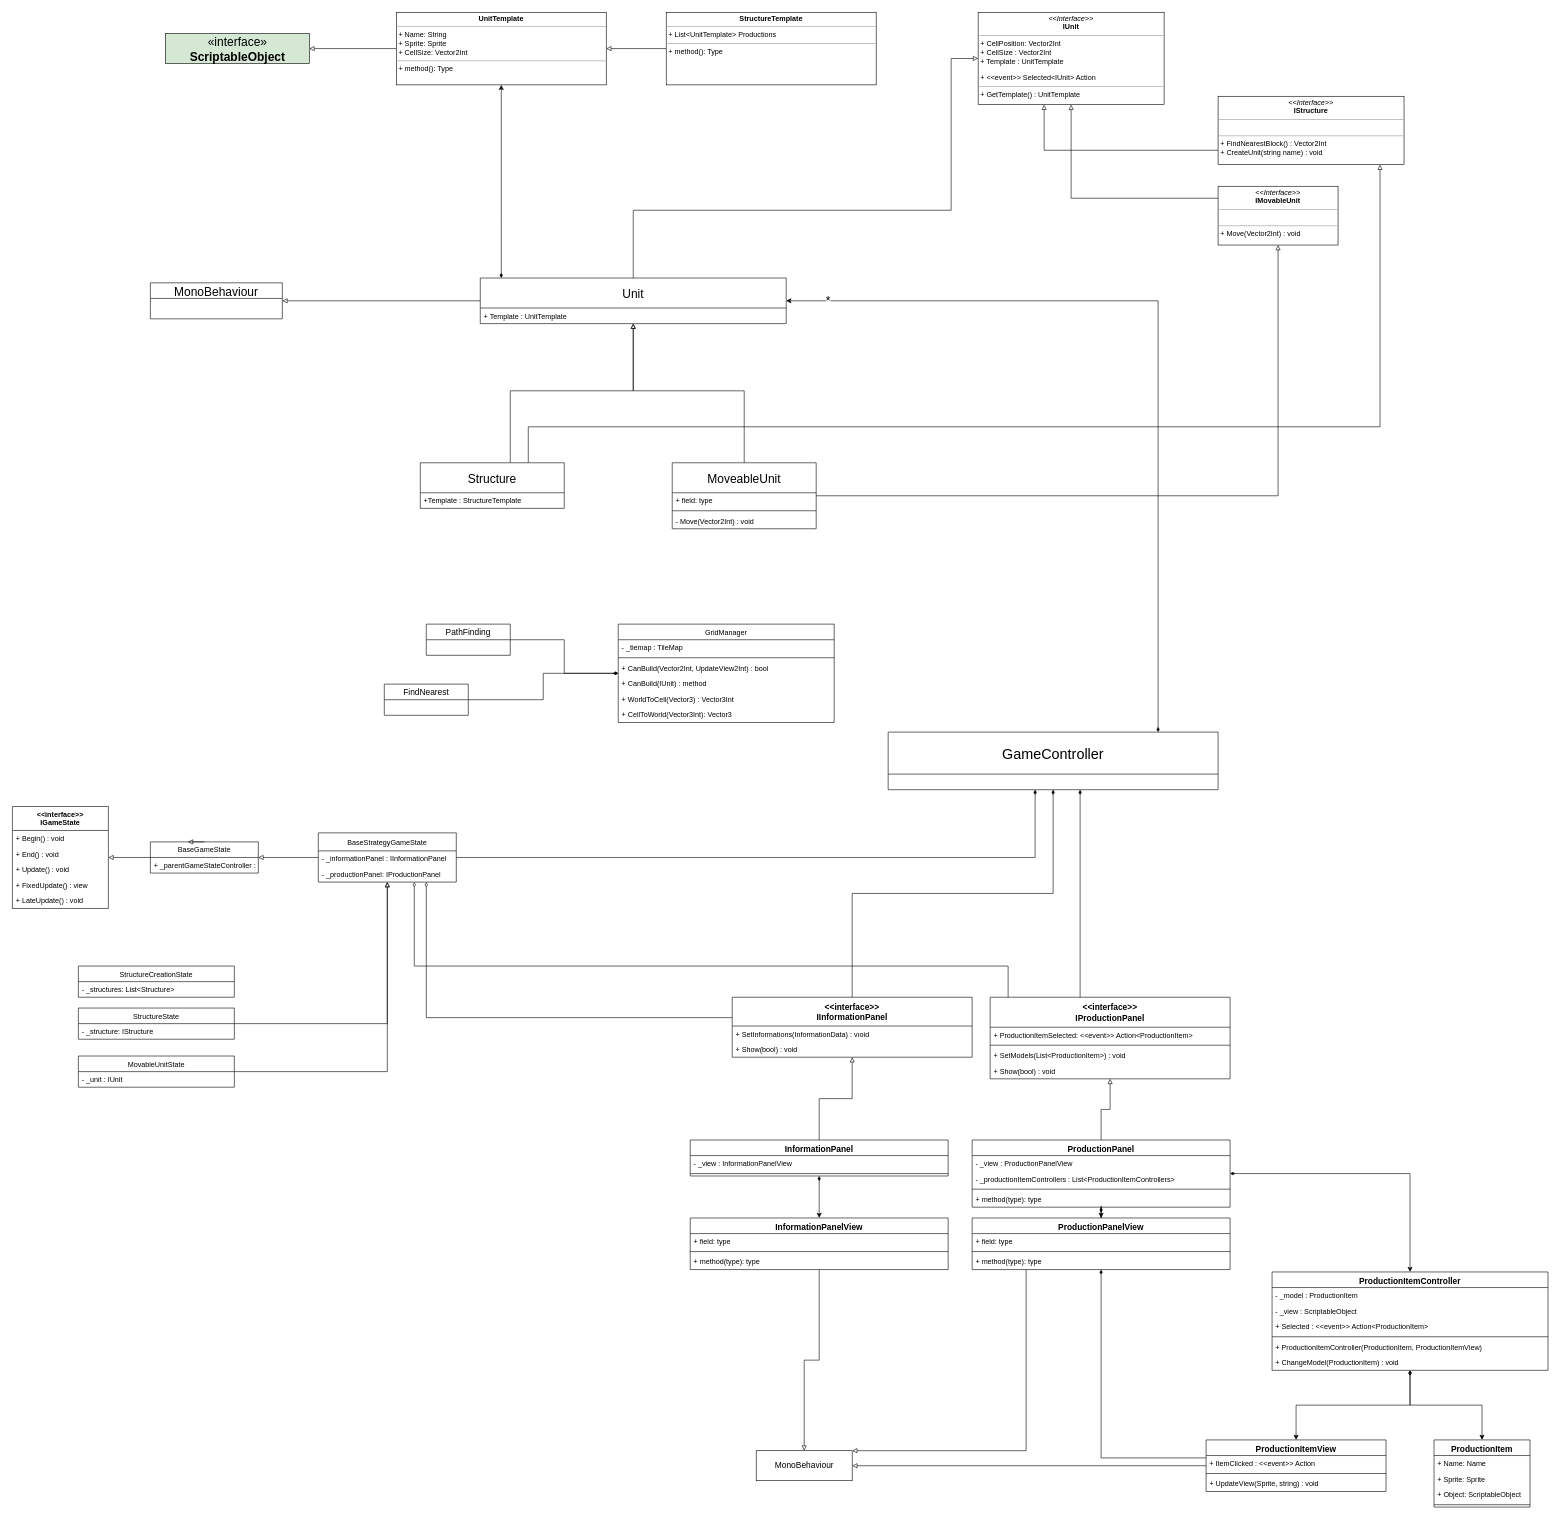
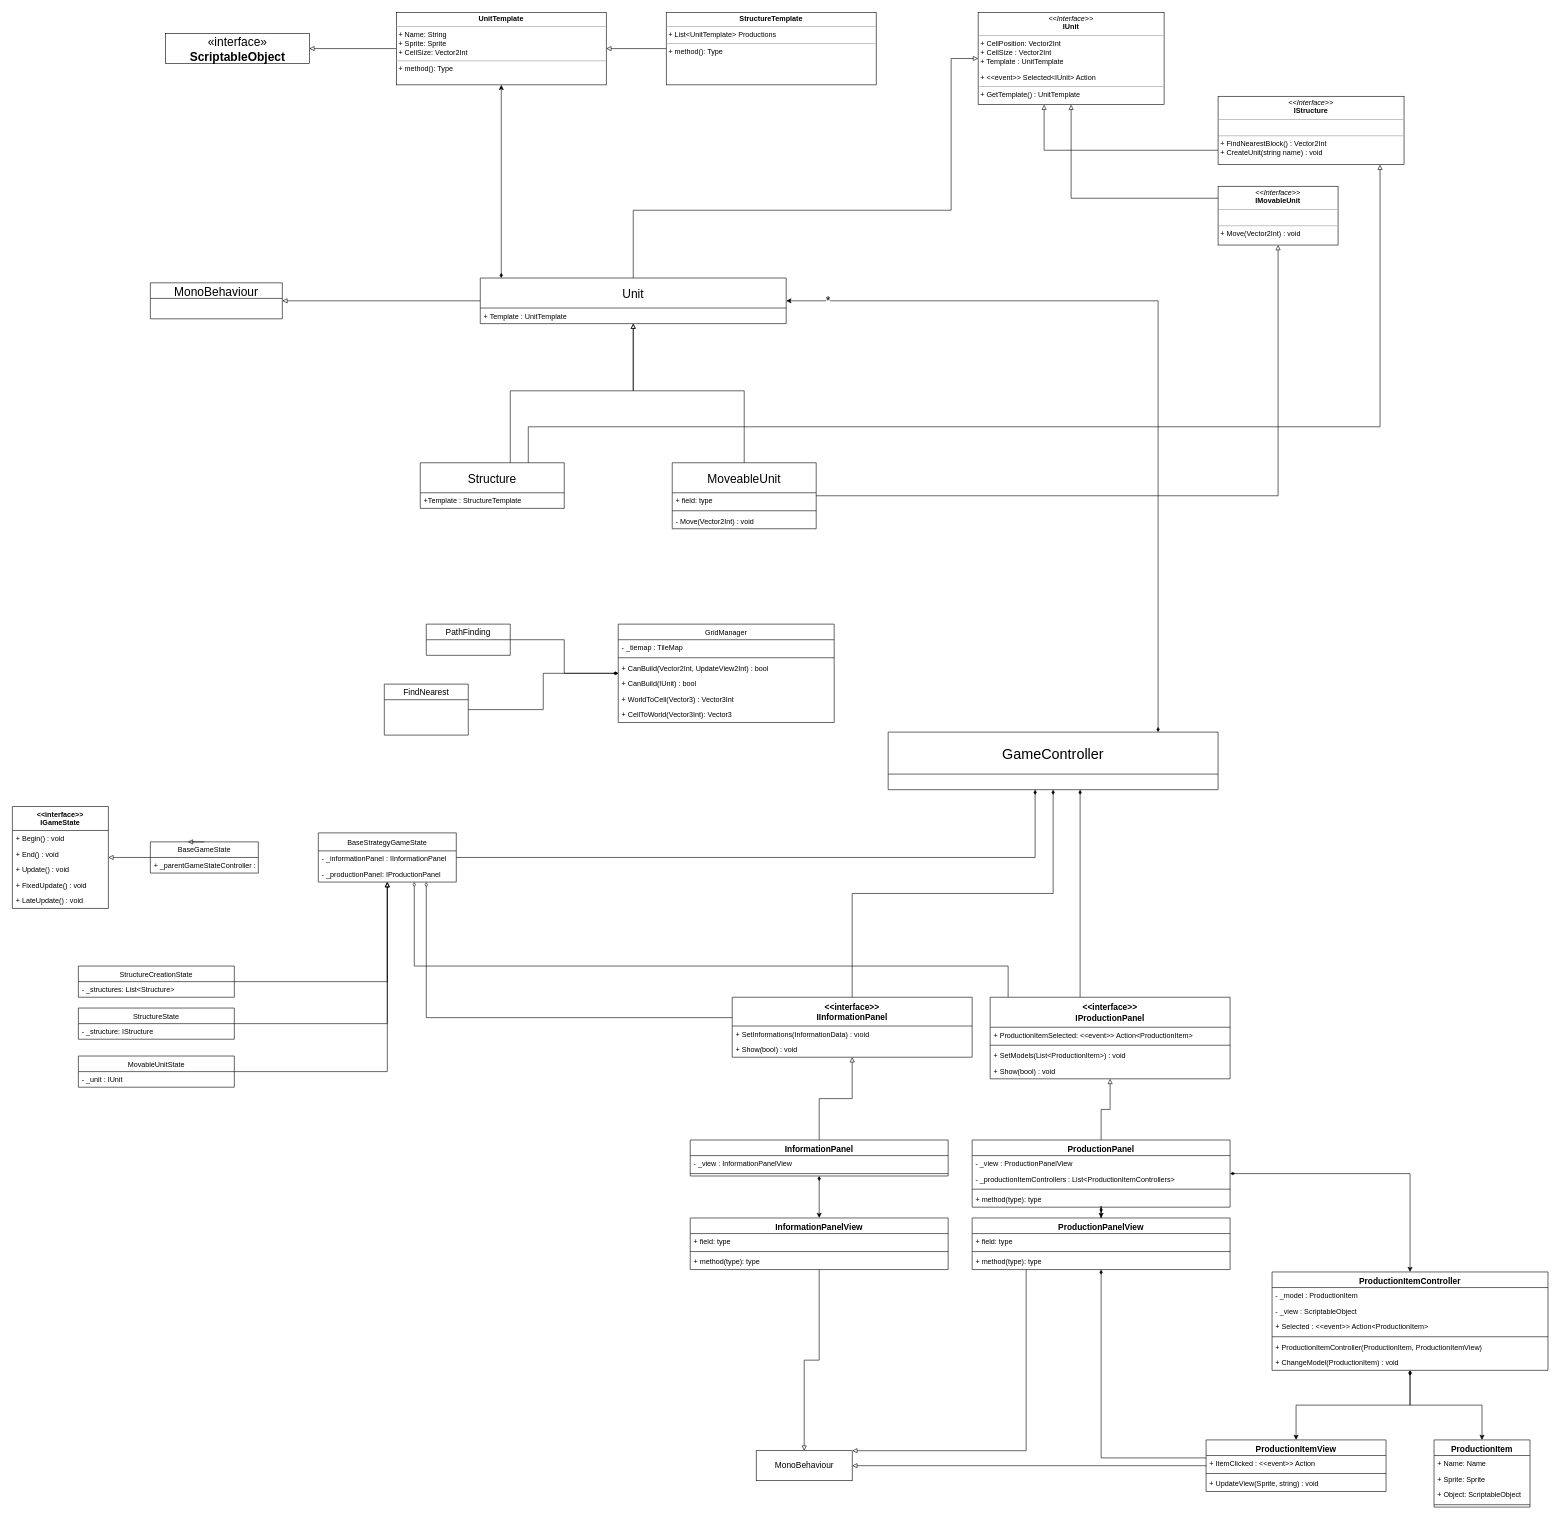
node "«interface» ScriptableObject": fillcolor #d5e8d4 -> #ffffff
node "+ CanBuild(IUnit) : method": label "+ CanBuild(IUnit) : method" -> "+ CanBuild(IUnit) : bool"
node "FindNearest": size 84x31 -> 84x51
edge "BaseStrategyGameState" -> "BaseGameState": removed
node "+ FixedUpdate() : view": label "+ FixedUpdate() : view" -> "+ FixedUpdate() : void"
edge "StructureCreationState" -> "BaseStrategyGameState": added
